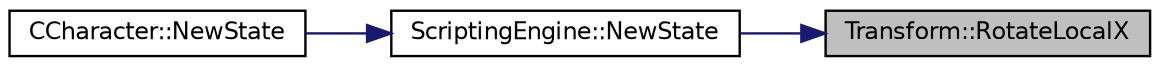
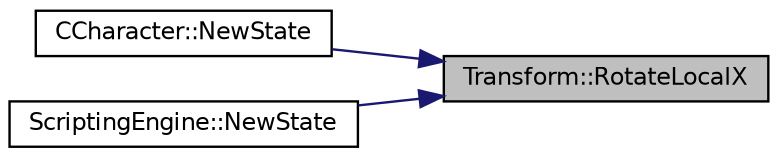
edge "CCharacter::NewState" -> "ScriptingEngine::NewState": now "CCharacter::NewState" -> "Transform::RotateLocalX"
